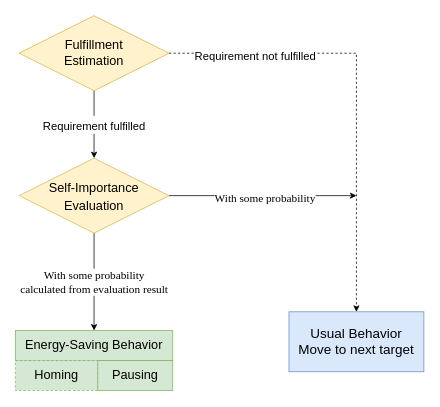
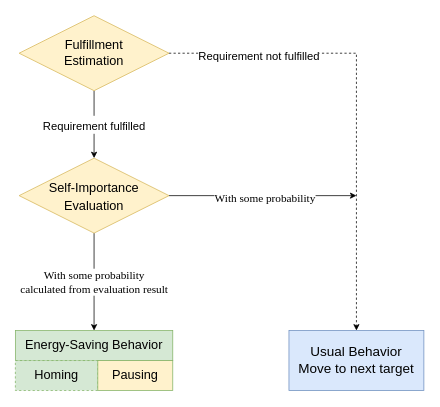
node "Usual Behavior Move to next target": moved (357, 342) -> (357, 360)
node "Pausing": fillcolor #d5e8d4 -> #fff2cc
